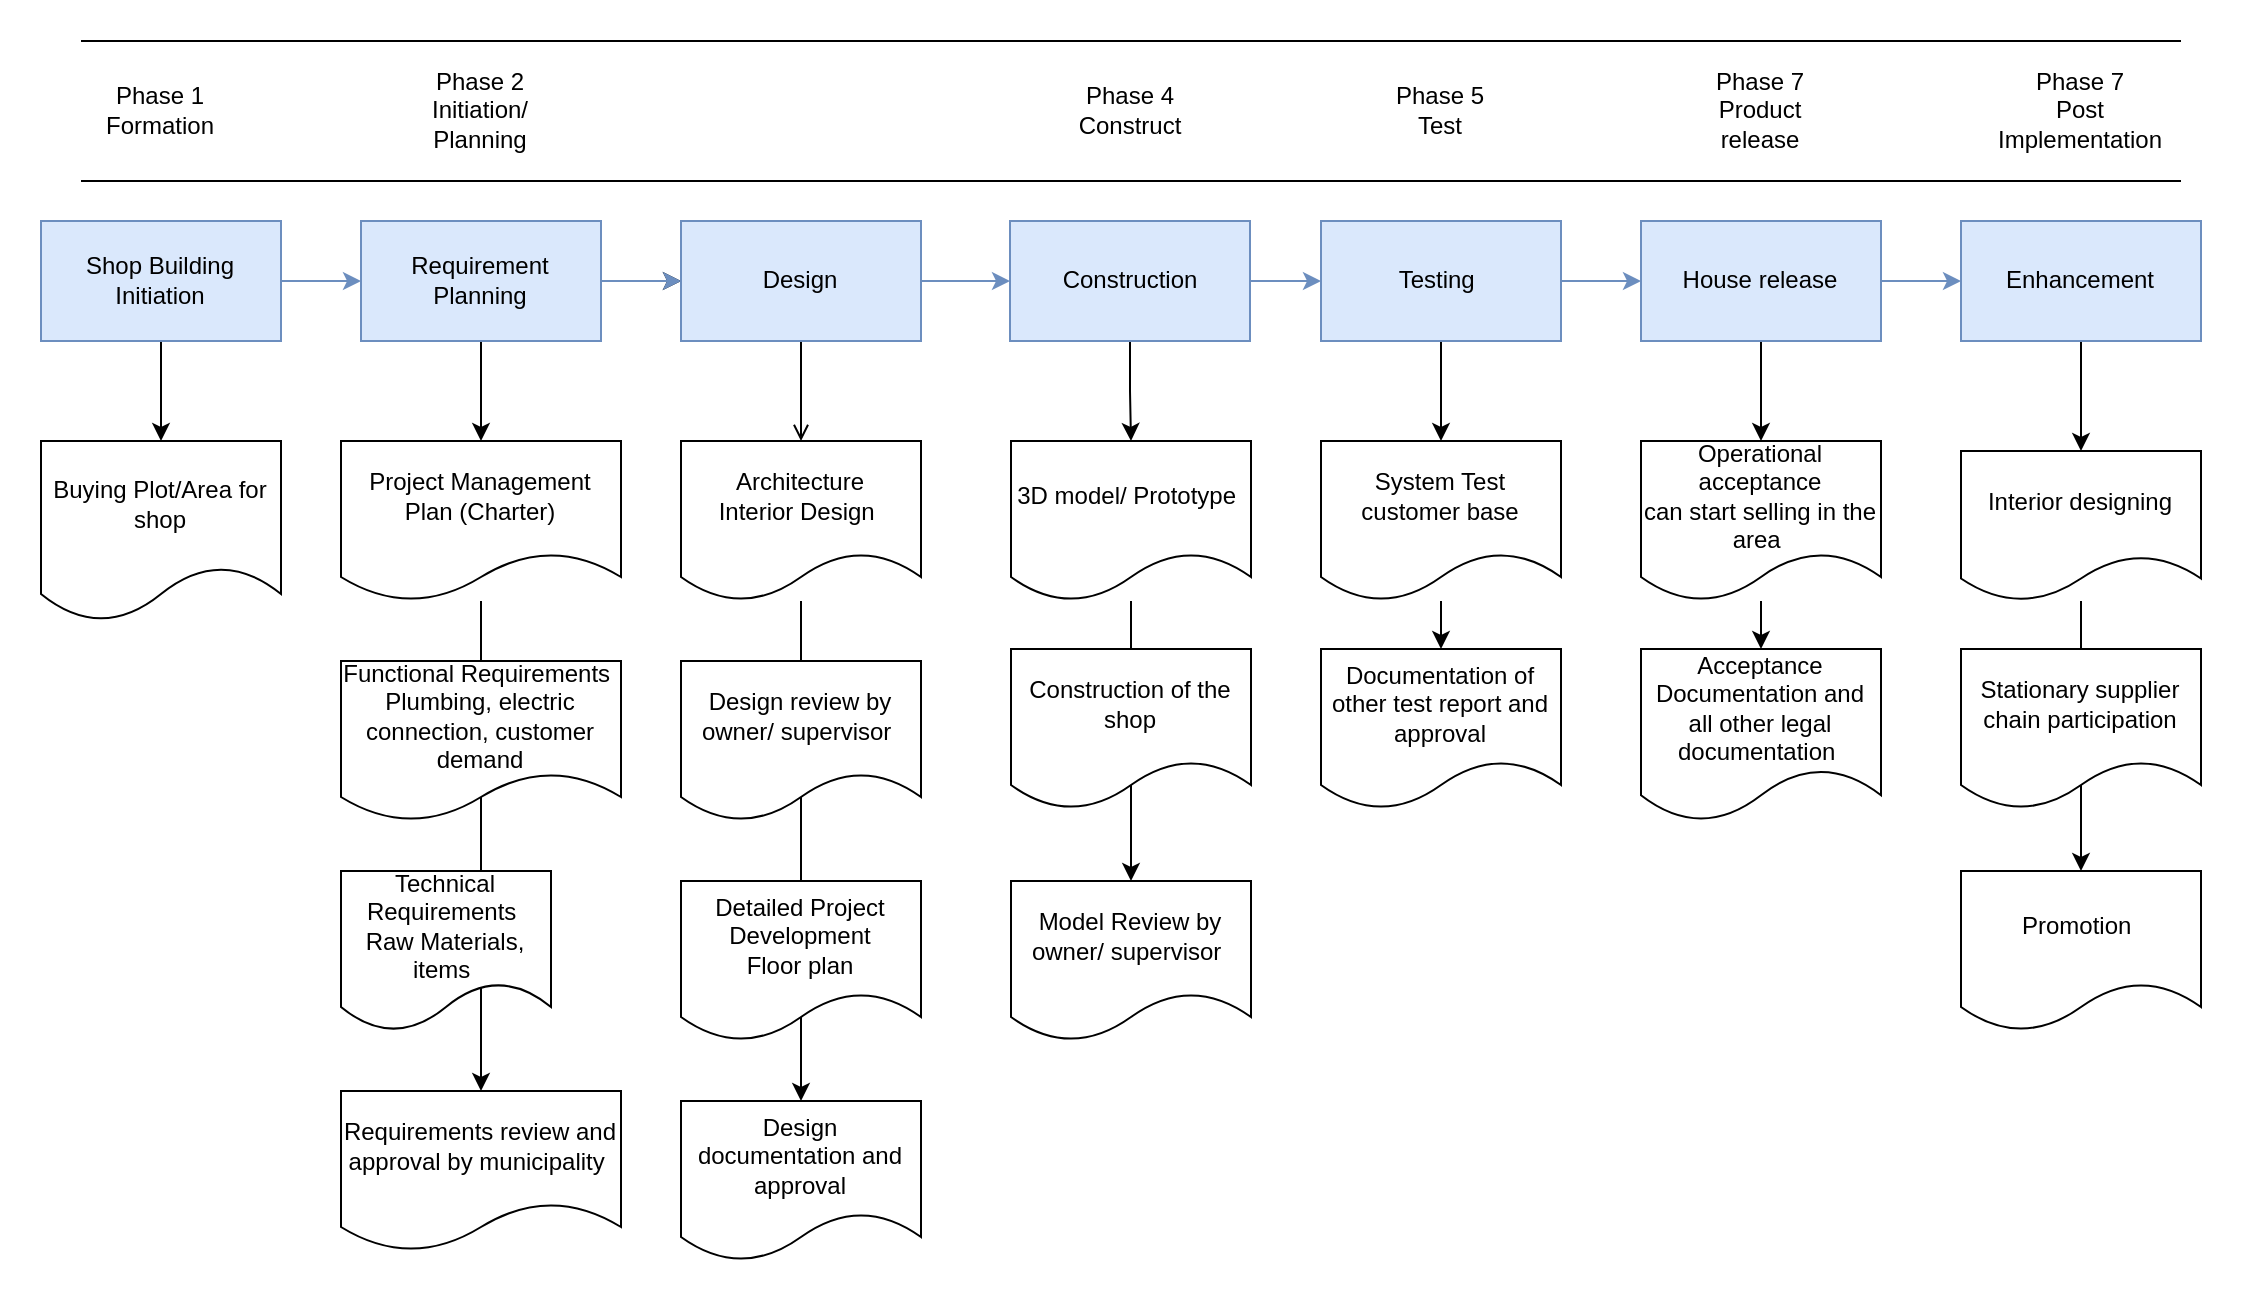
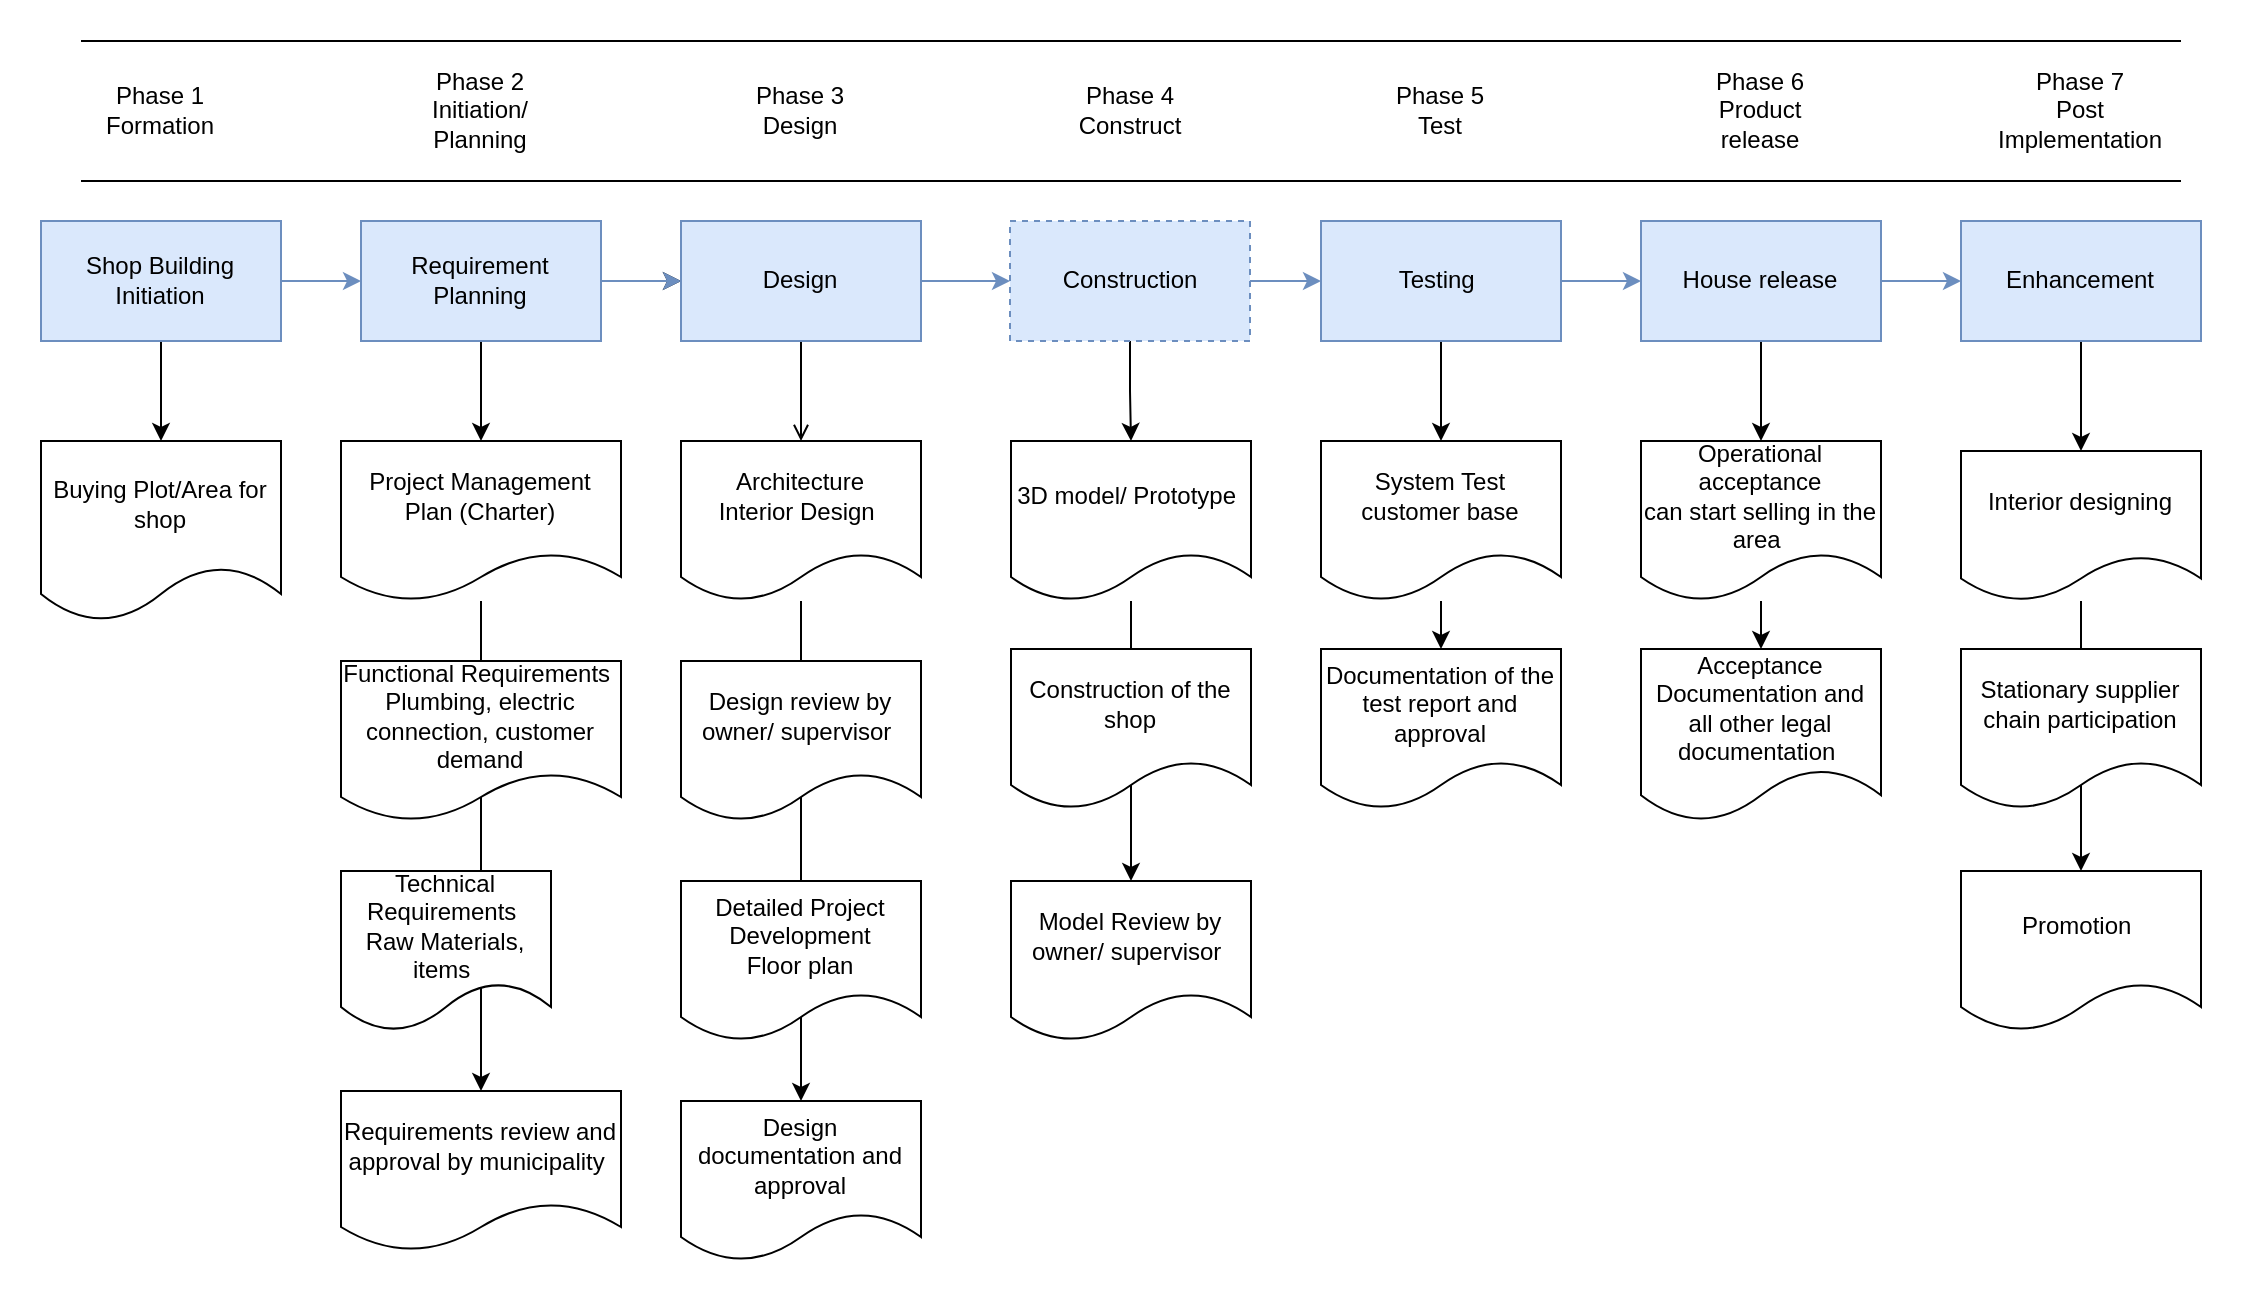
node "Phase 3 Design": added
node "Phase 7 Product release": label "Phase 7 Product release" -> "Phase 6 Product release"
node "Construction": style solid -> dashed
node "Documentation of other test report and approval": label "Documentation of other test report and approval" -> "Documentation of the test report and approval"
